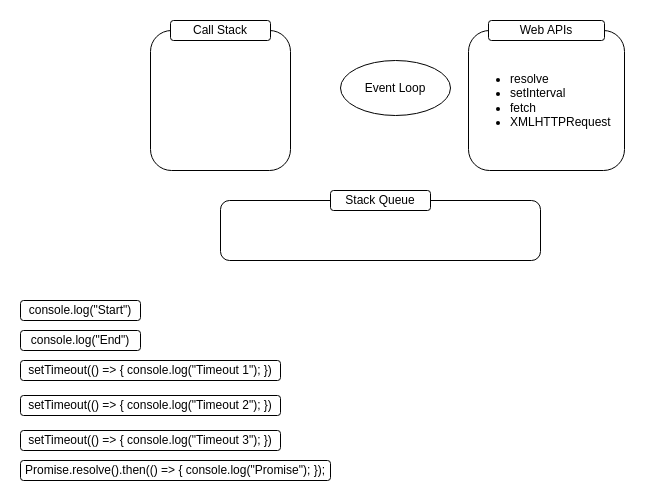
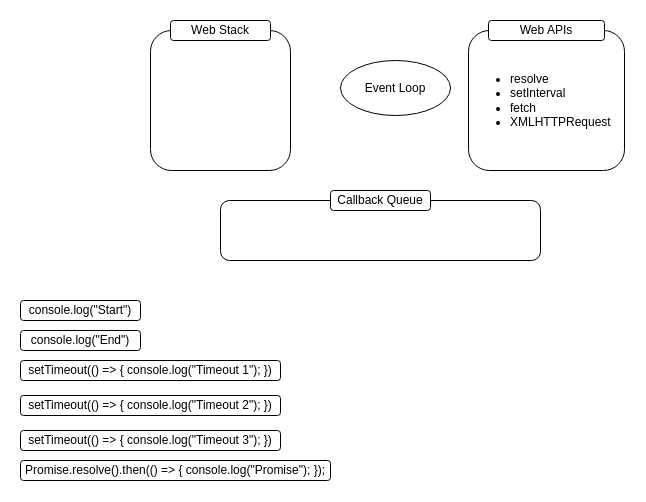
node "Call Stack": label "Call Stack" -> "Web Stack"
node "Stack Queue": label "Stack Queue" -> "Callback Queue"
